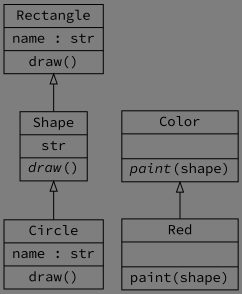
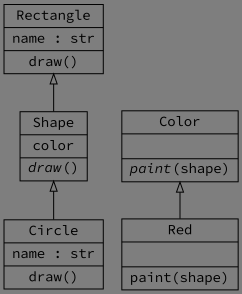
node "Shape": text "str" -> "color"
